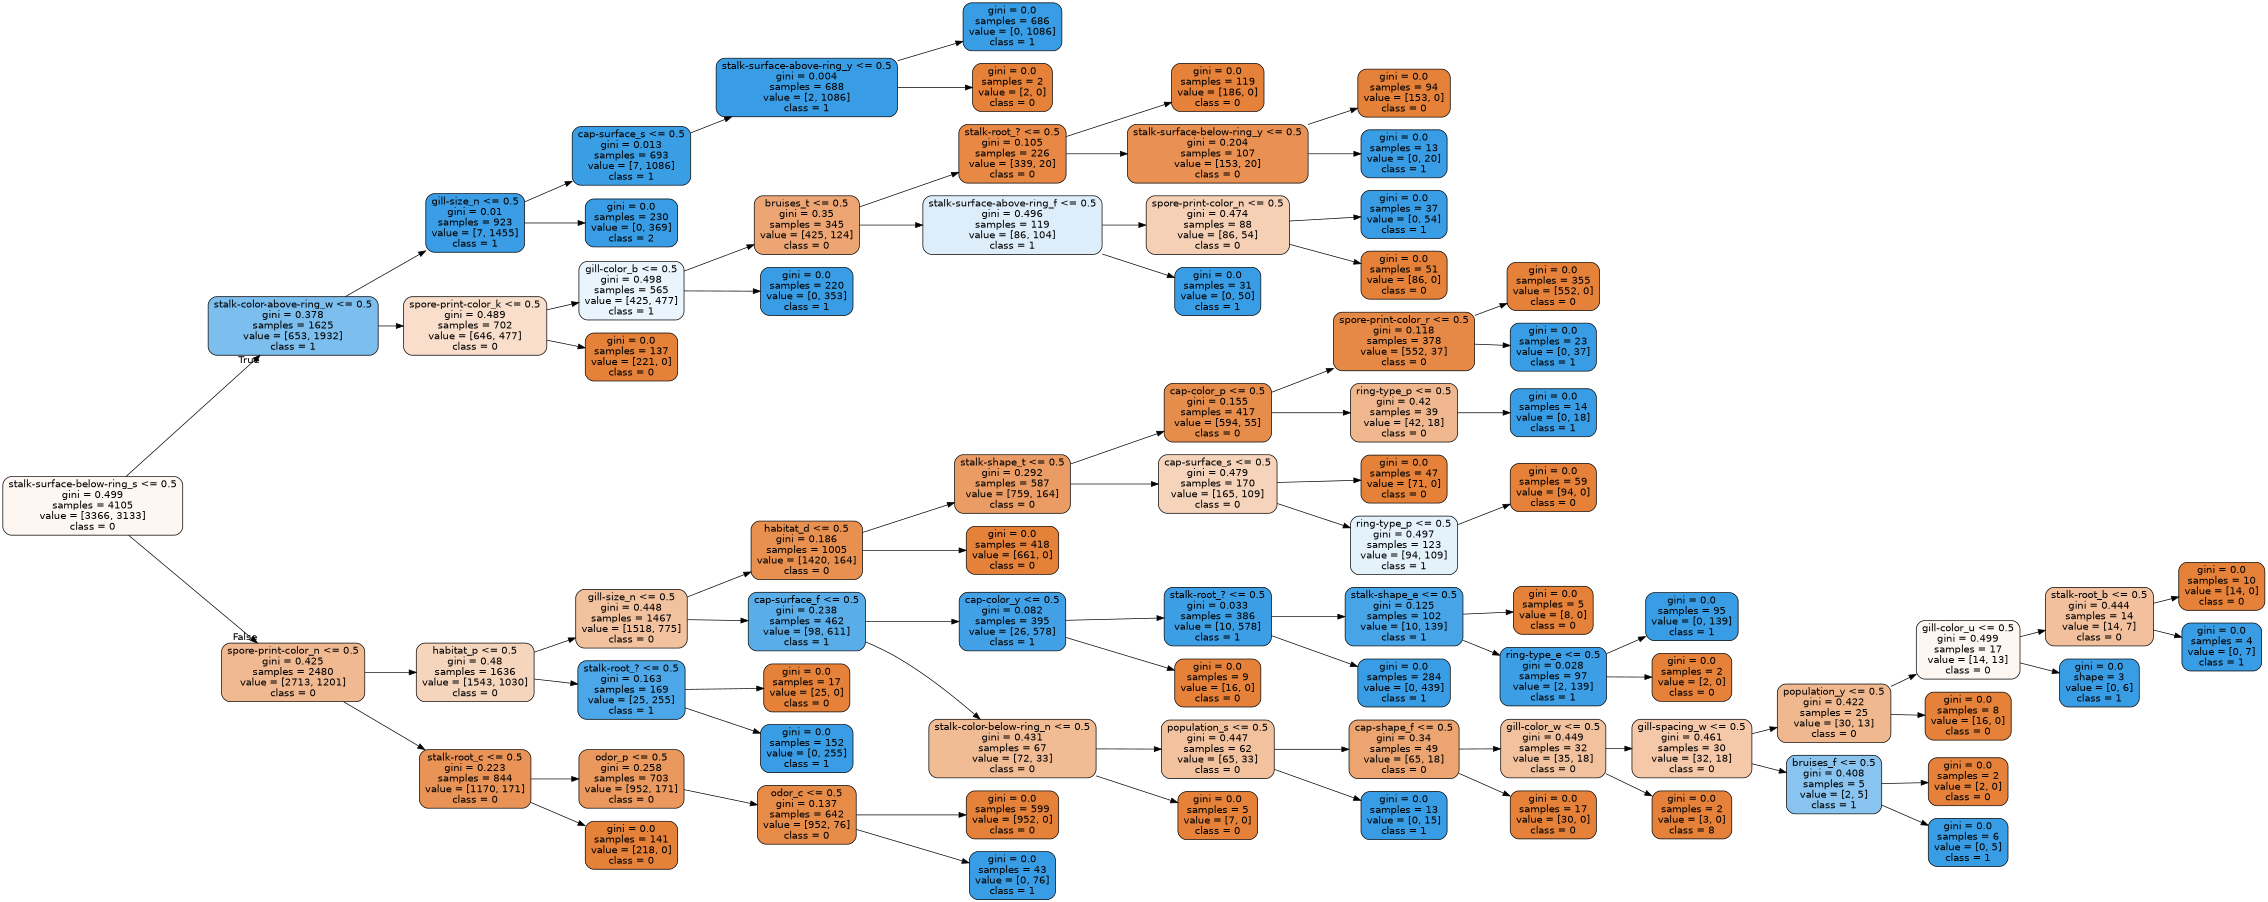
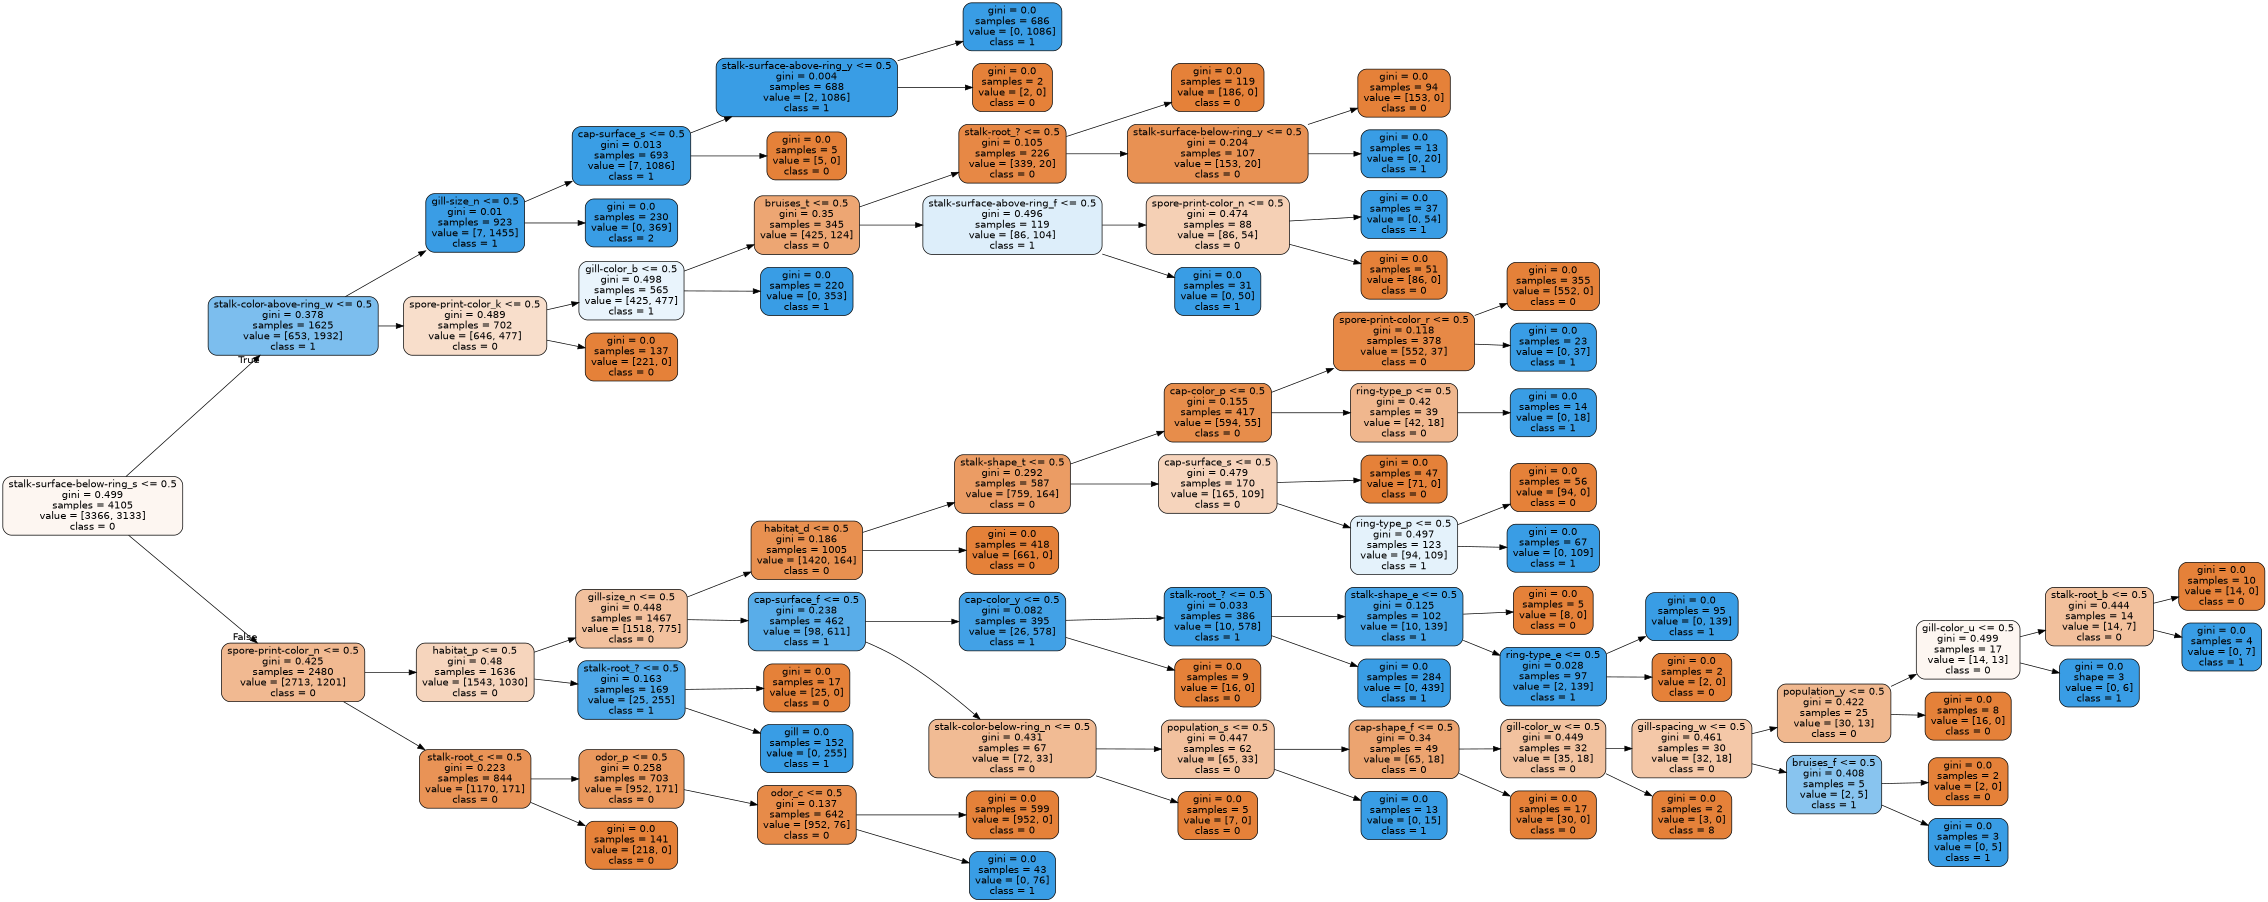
node "gini = 0.0 samples = 5 value = [5, 0] class = 0": added
node "gini = 0.0 samples = 59 value = [94, 0] class = 0": label "gini = 0.0 samples = 59 value = [94, 0] class = 0" -> "gini = 0.0 samples = 56 value = [94, 0] class = 0"
node "gini = 0.0 samples = 67 value = [0, 109] class = 1": added
node "gini = 0.0 samples = 152 value = [0, 255] class = 1": label "gini = 0.0 samples = 152 value = [0, 255] class = 1" -> "gill = 0.0 samples = 152 value = [0, 255] class = 1"
node "gini = 0.0 samples = 6 value = [0, 5] class = 1": label "gini = 0.0 samples = 6 value = [0, 5] class = 1" -> "gini = 0.0 samples = 3 value = [0, 5] class = 1"
